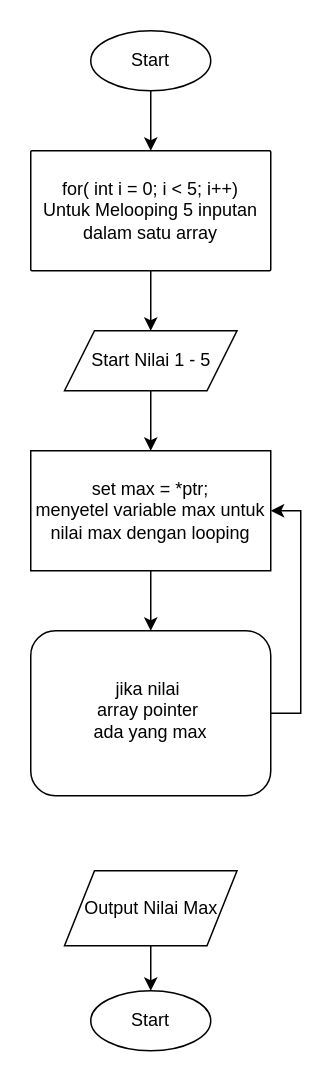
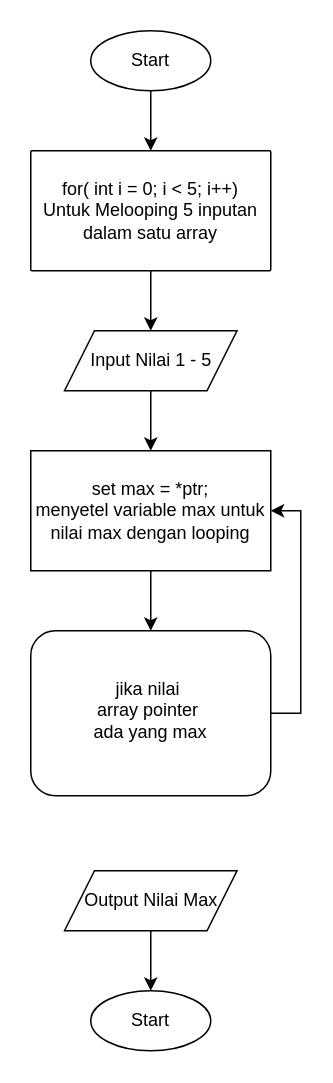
node "Start Nilai 1 - 5": label "Start Nilai 1 - 5" -> "Input Nilai 1 - 5"
node "Output Nilai Max": size 173x75 -> 173x60
